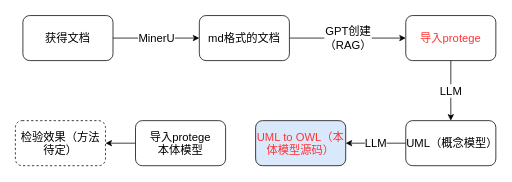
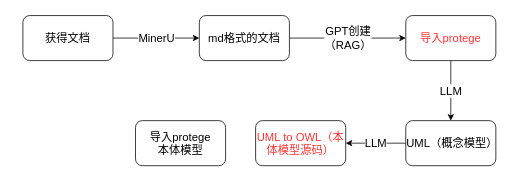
node "检验效果（方法待定）": removed
edge "导入protege 本体模型" -> "检验效果（方法待定）": removed
node "UML to OWL（本体模型源码）": fillcolor #dae8fc -> #ffffff
